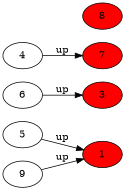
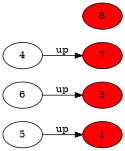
node "9": removed
